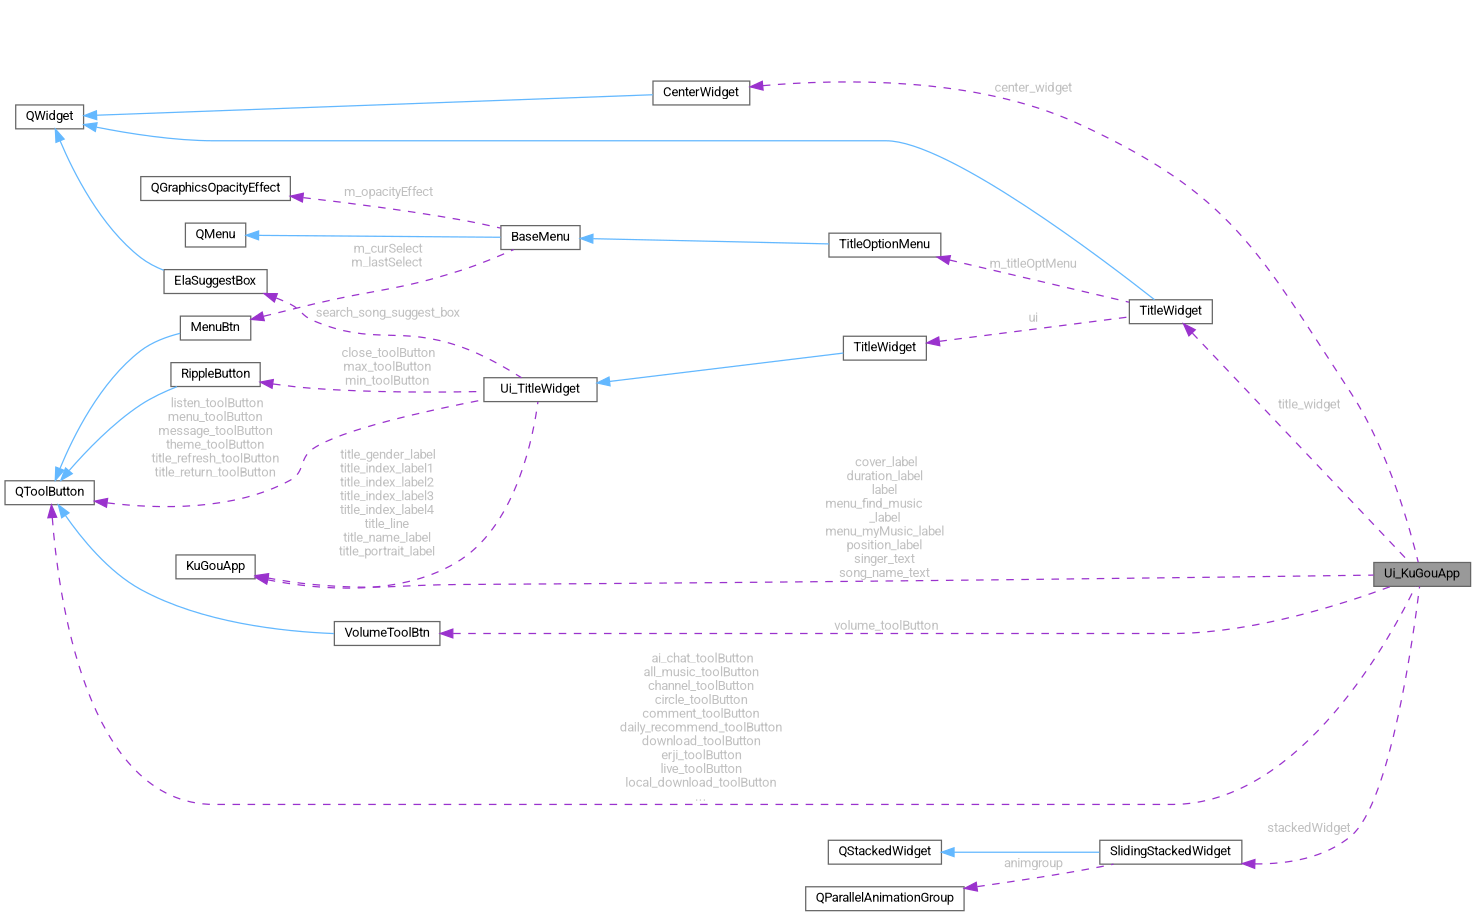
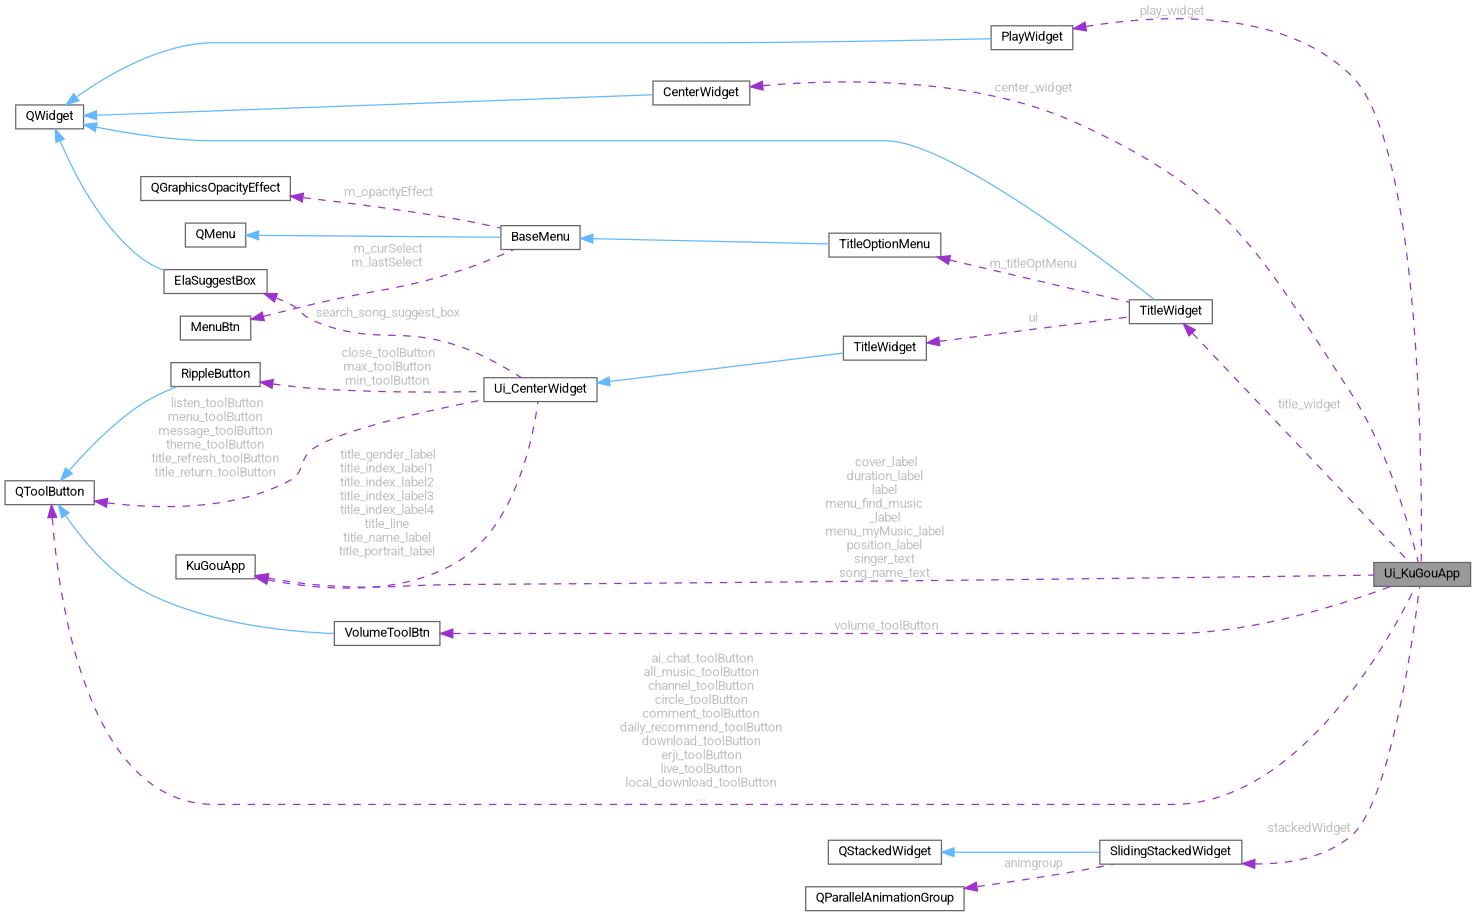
node "PlayWidget": added
edge "MenuBtn" -> "QToolButton": removed
node "Ui_TitleWidget": label "Ui_TitleWidget" -> "Ui_CenterWidget"
